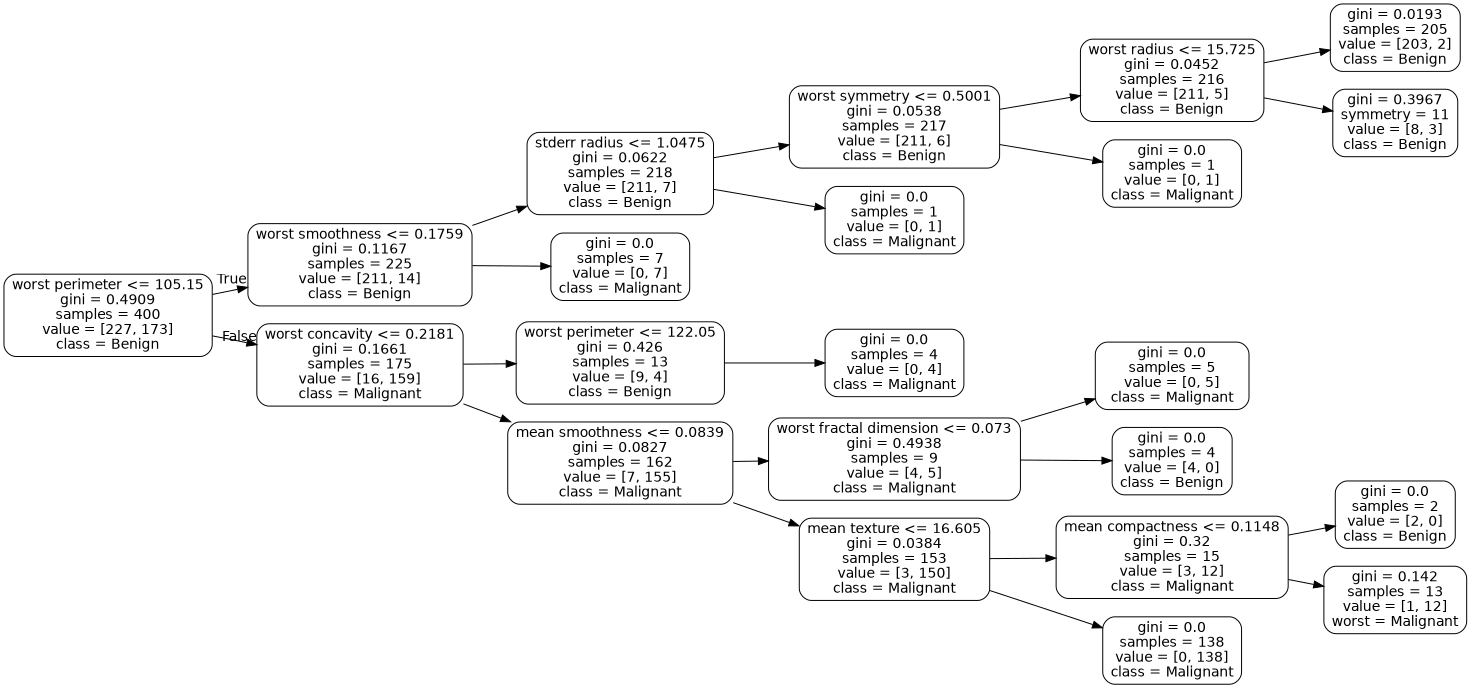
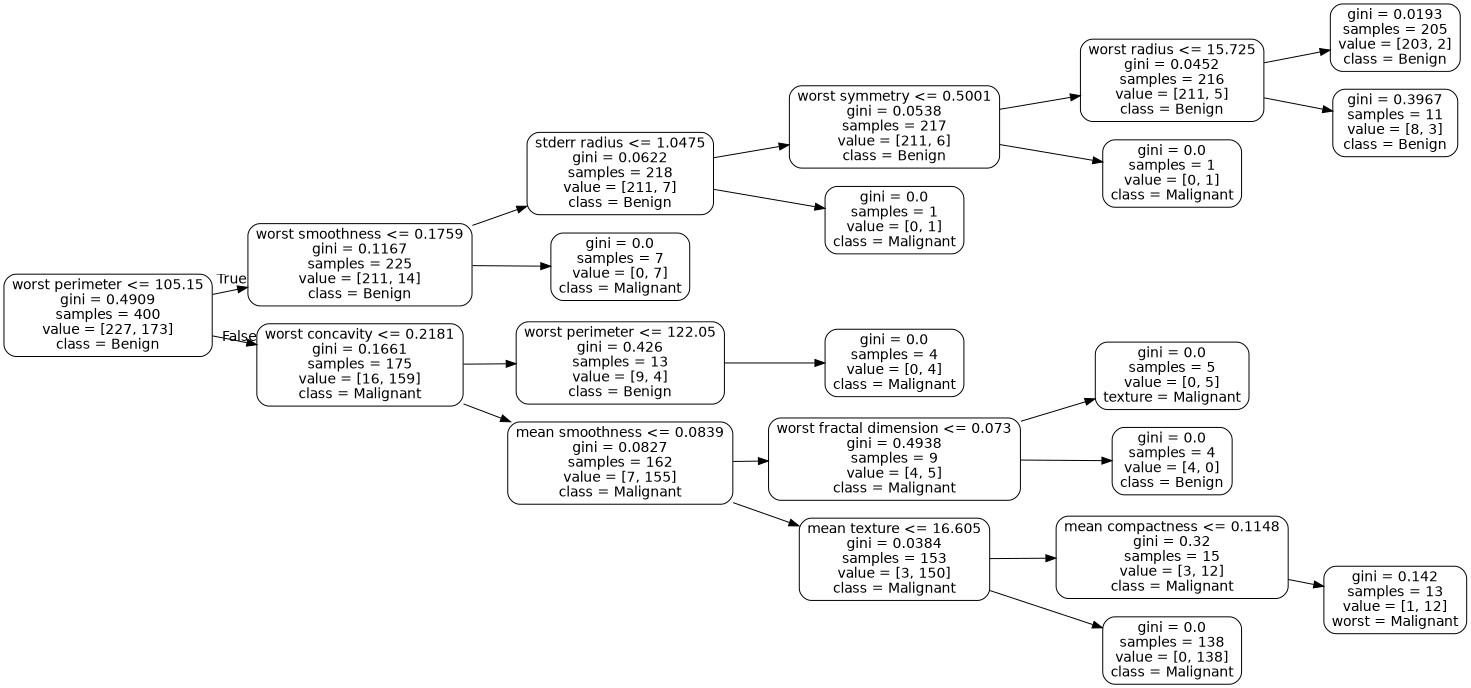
node "gini = 0.3967 symmetry = 11 value = [8, 3] class = Benign": label "gini = 0.3967 symmetry = 11 value = [8, 3] class = Benign" -> "gini = 0.3967 samples = 11 value = [8, 3] class = Benign"
node "gini = 0.0 samples = 5 value = [0, 5] class = Malignant": label "gini = 0.0 samples = 5 value = [0, 5] class = Malignant" -> "gini = 0.0 samples = 5 value = [0, 5] texture = Malignant"
node "gini = 0.0 samples = 2 value = [2, 0] class = Benign": removed
